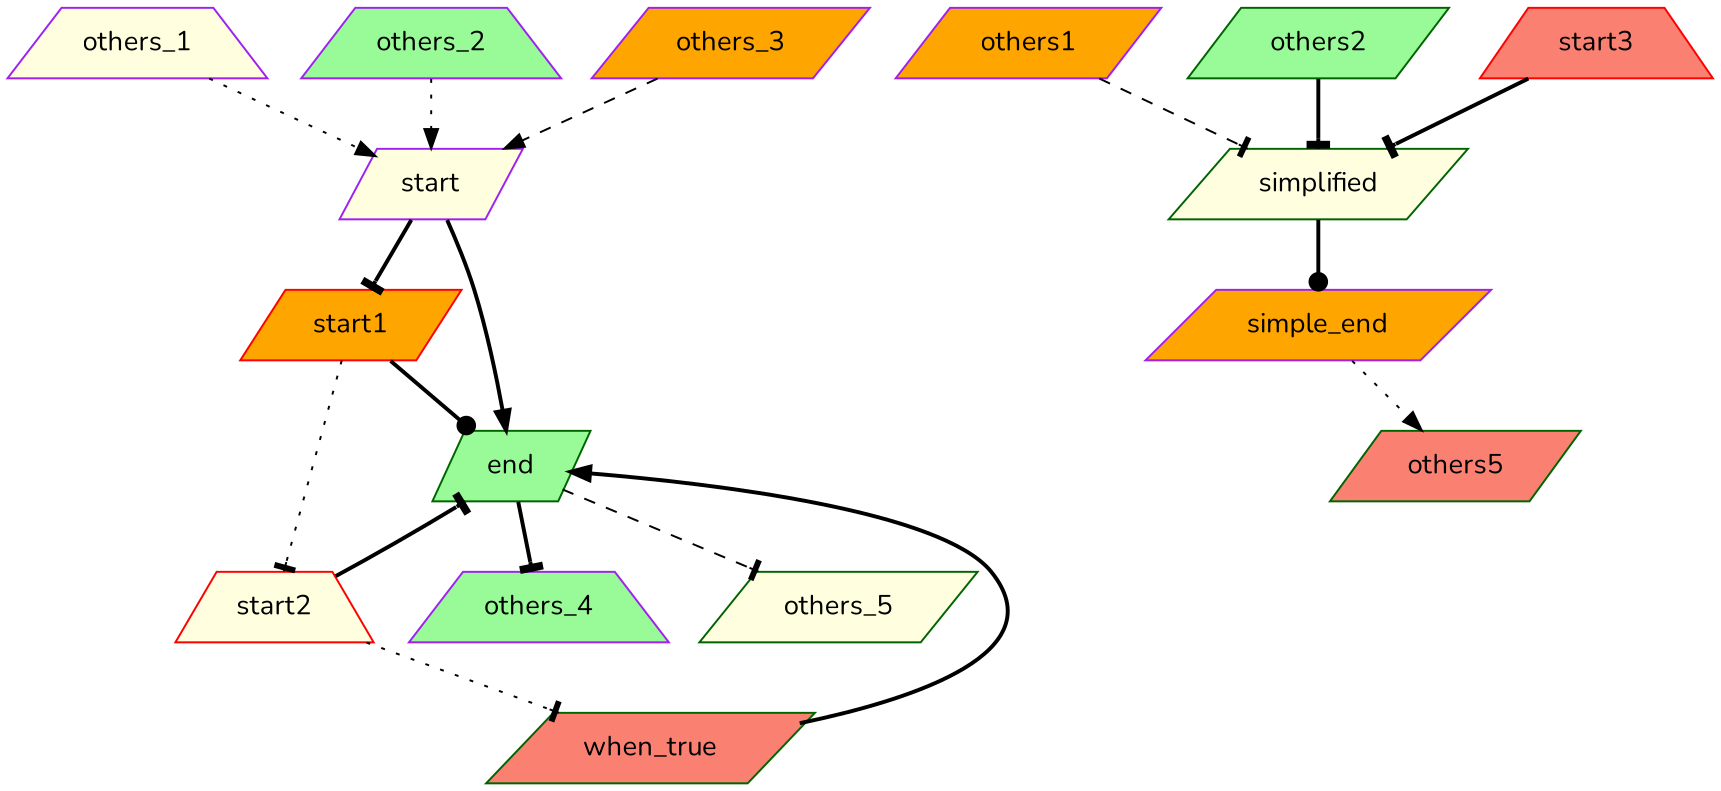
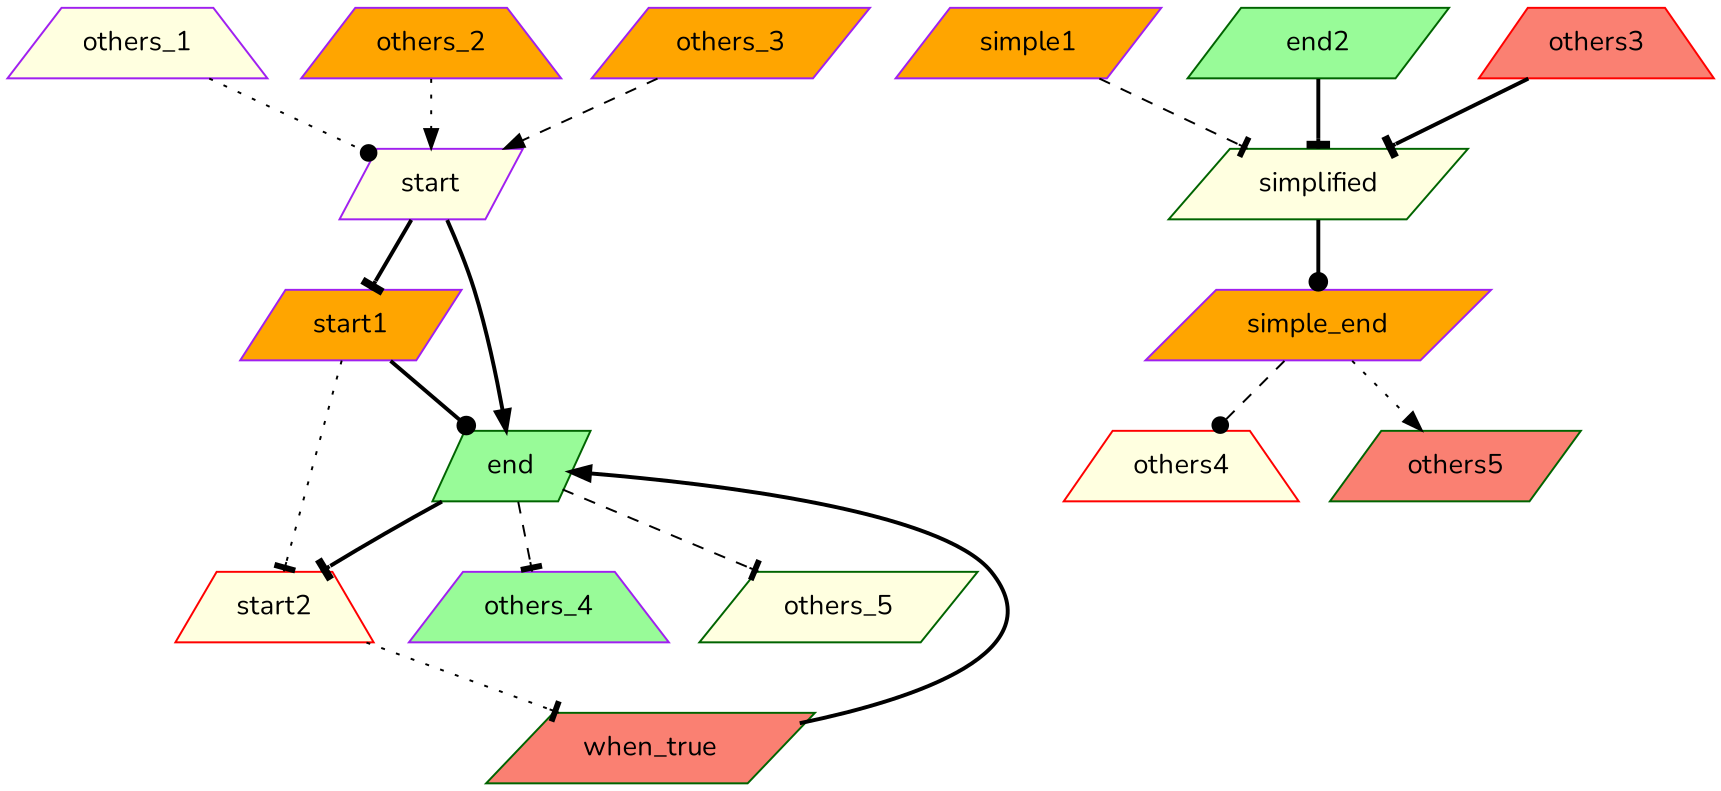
node "others_2": fillcolor palegreen -> orange
node "others1": label "others1" -> "simple1"
node "others2": label "others2" -> "end2"
node "start3": label "start3" -> "others3"
edge "others_1" -> "start": arrowhead normal -> dot
node "start1": color red -> purple
node "others4": added
edge "end" -> "others_4": style bold -> dashed
edge "start2" -> "end": reversed
